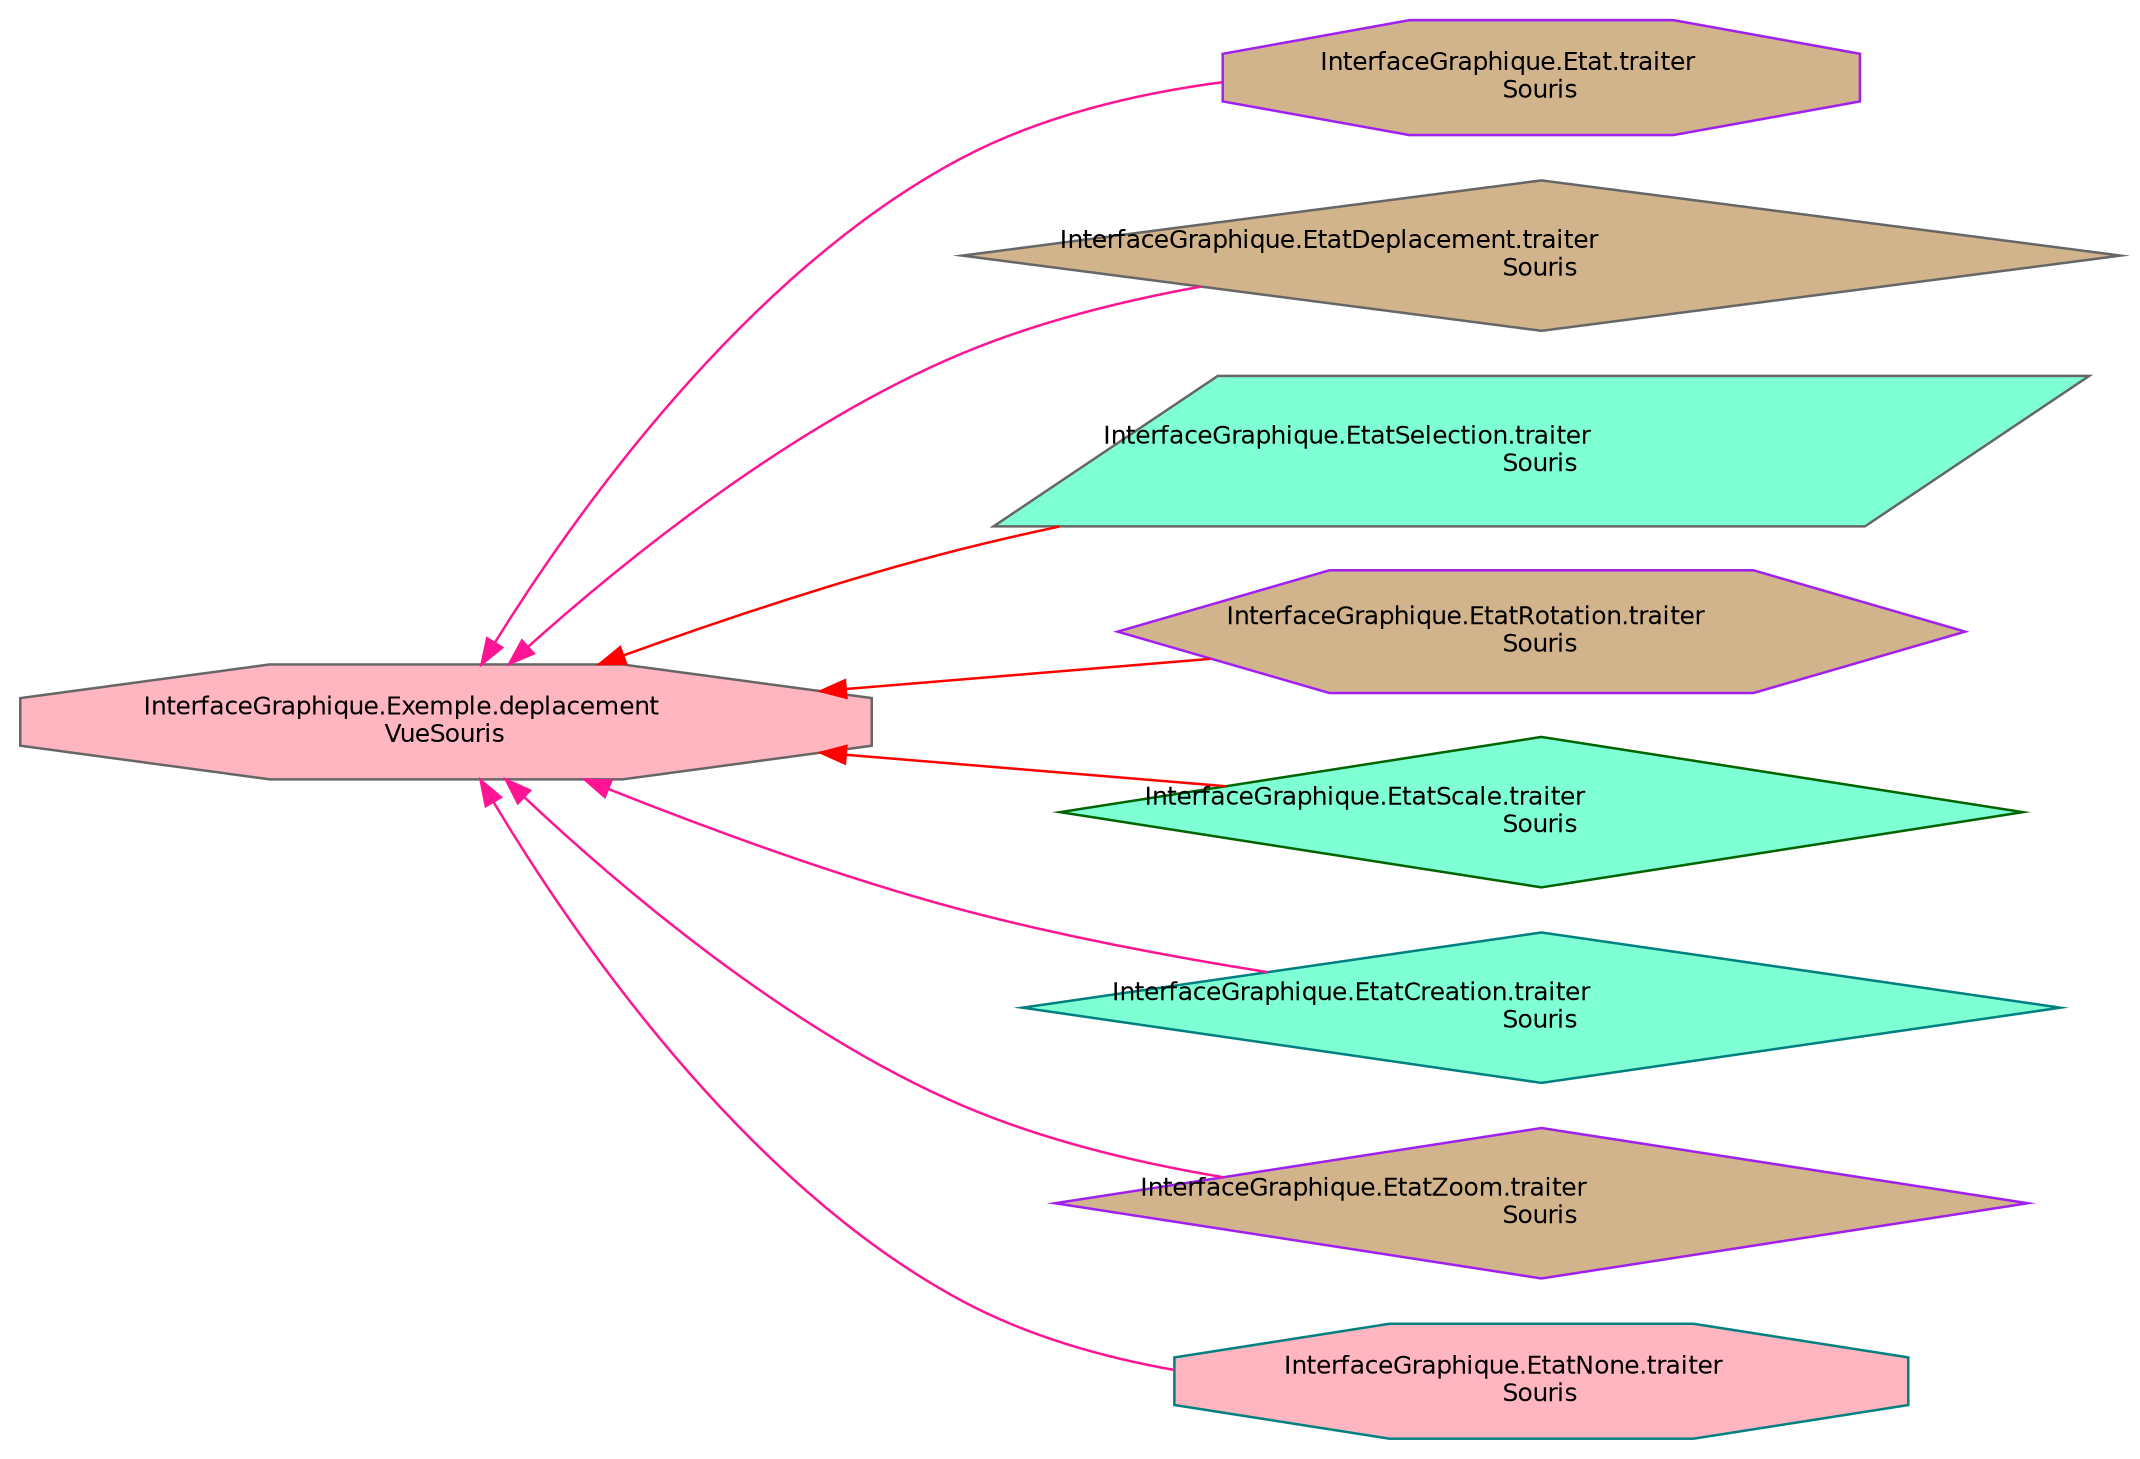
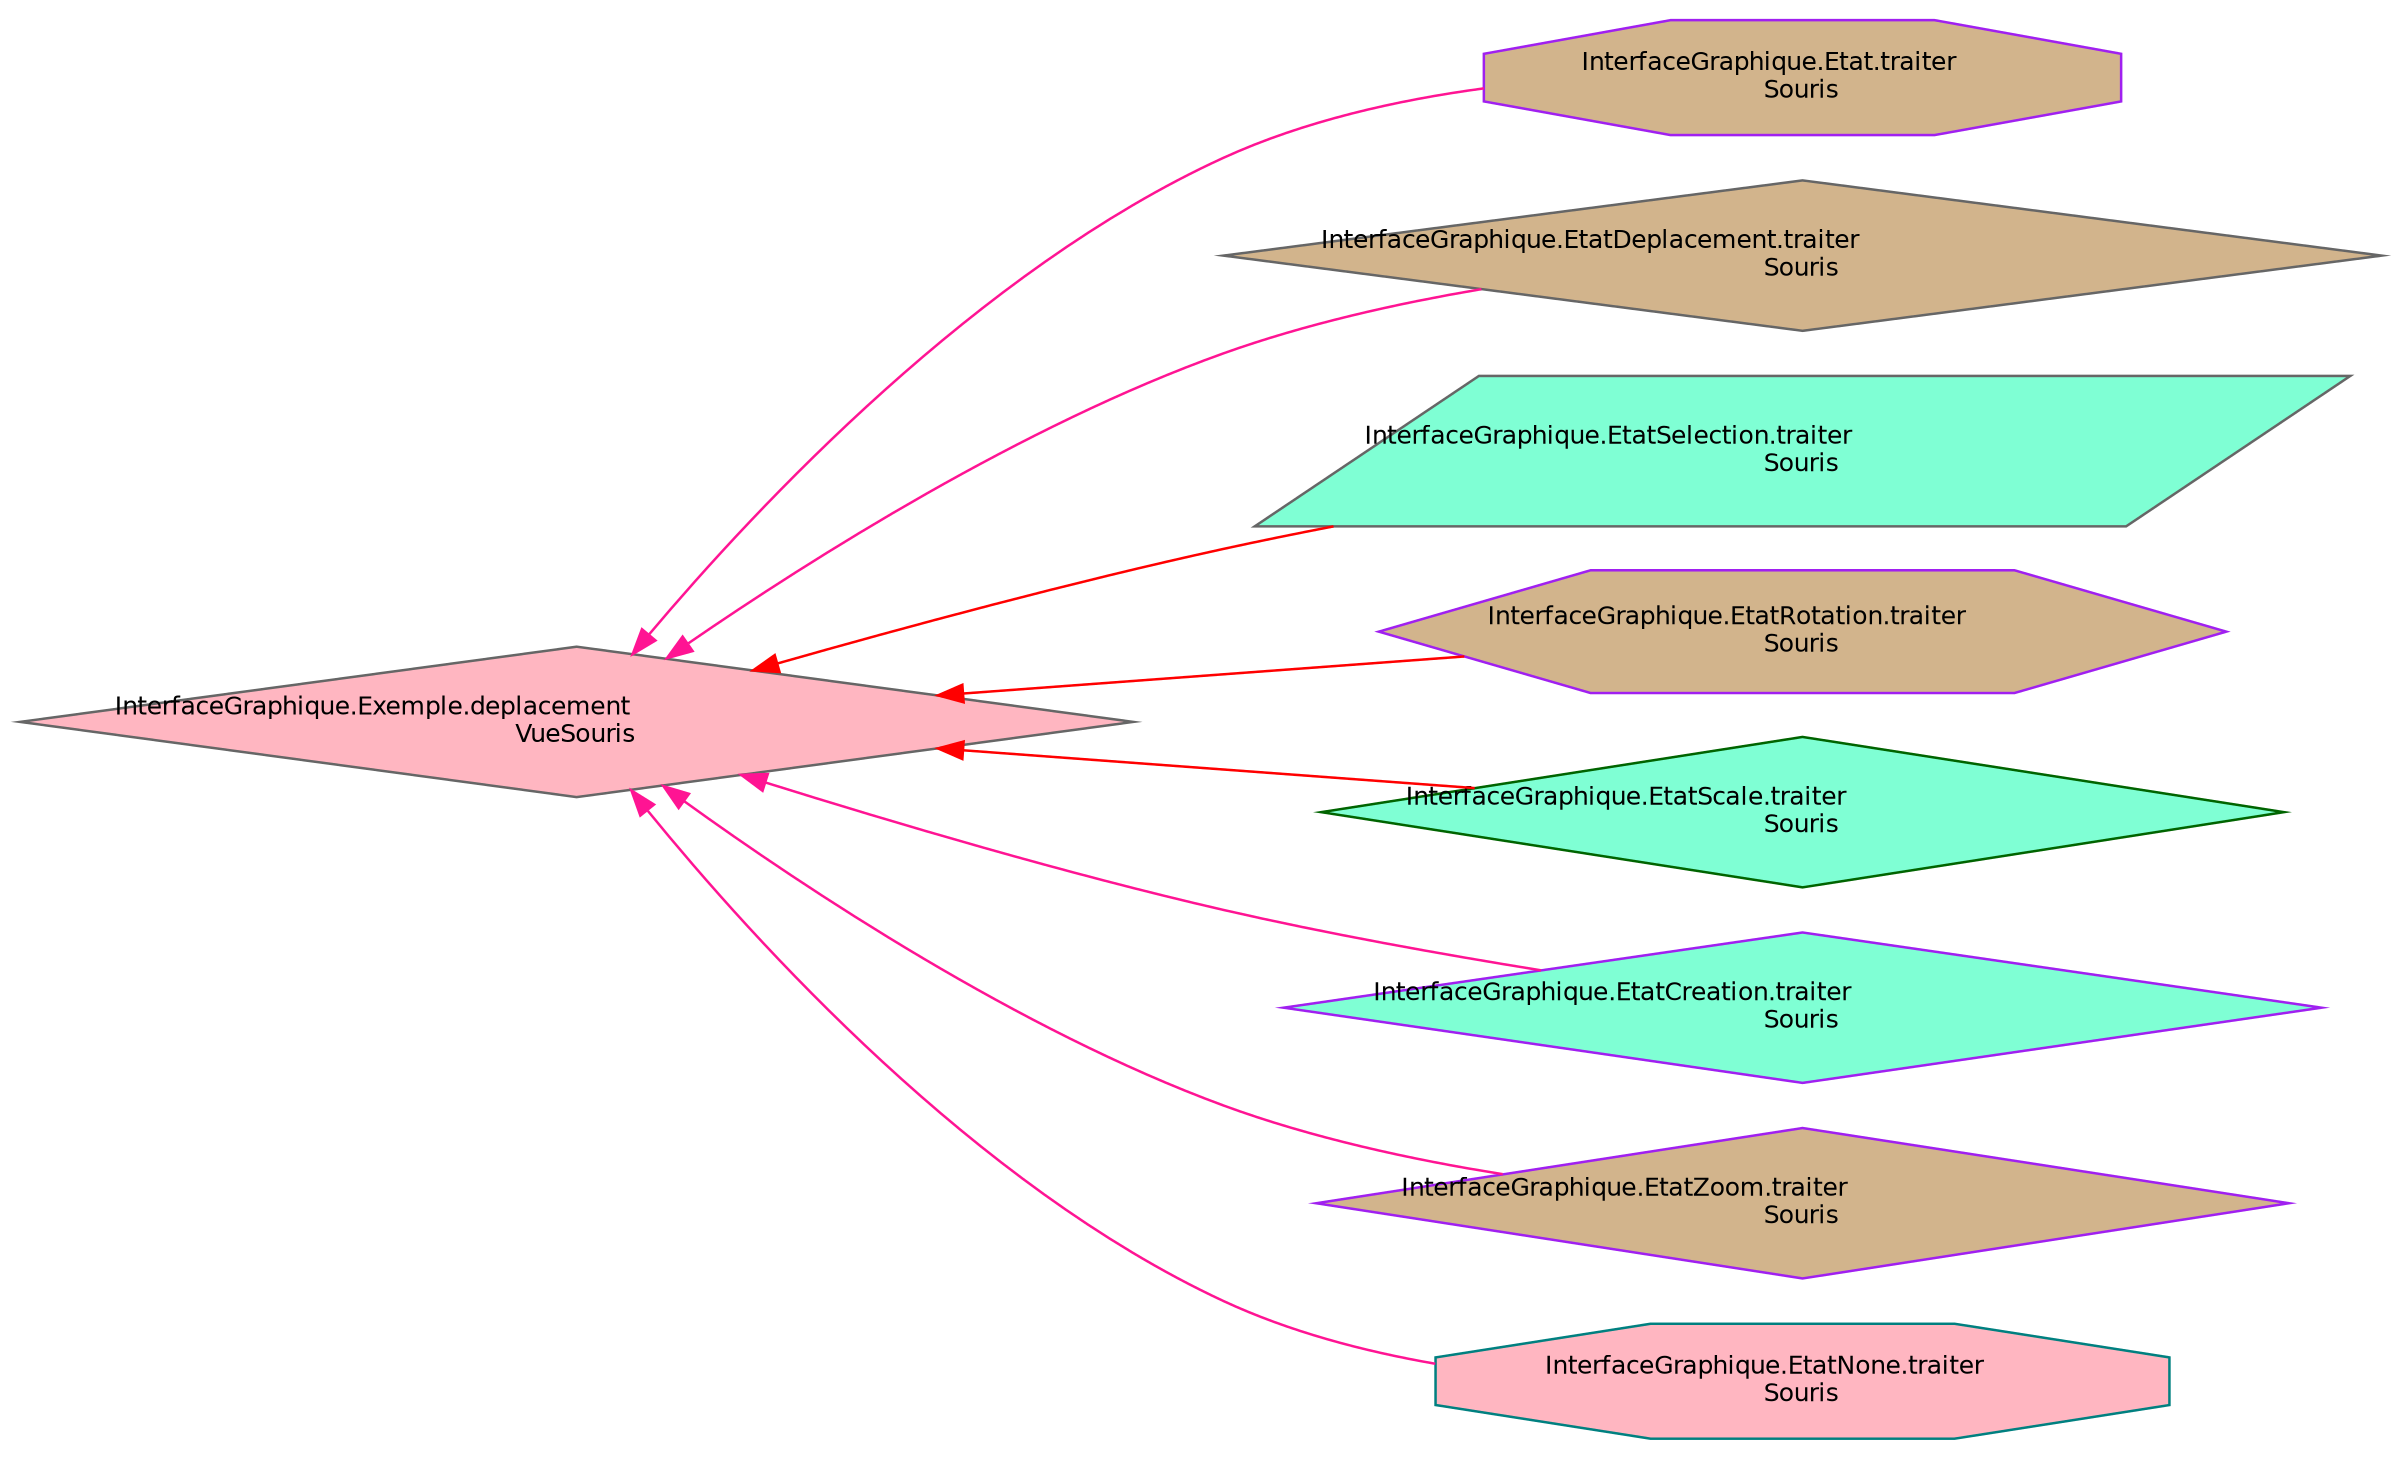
node "InterfaceGraphique.Exemple.deplacement VueSouris": shape octagon -> diamond
node "InterfaceGraphique.EtatCreation.traiter Souris": color teal -> purple
